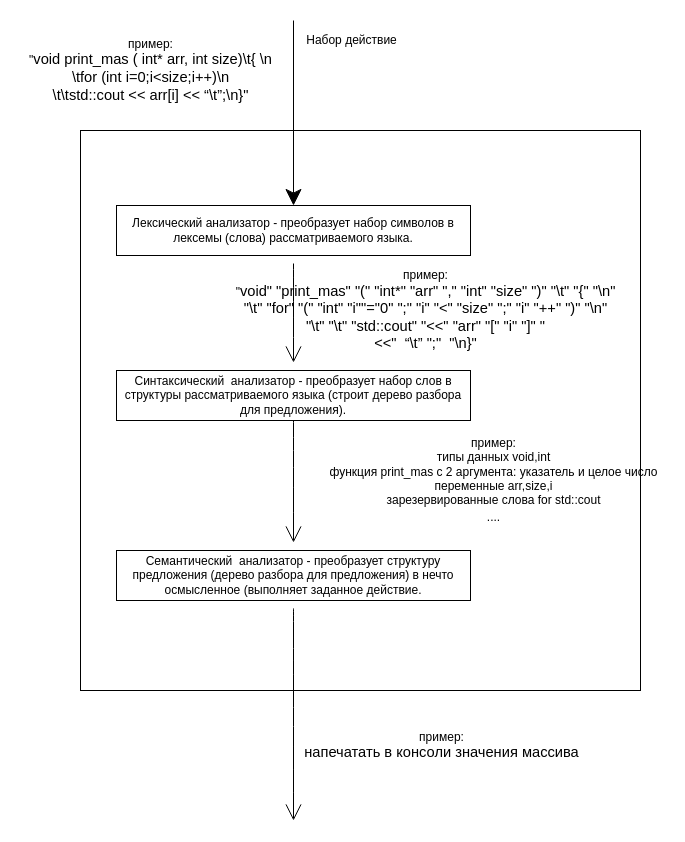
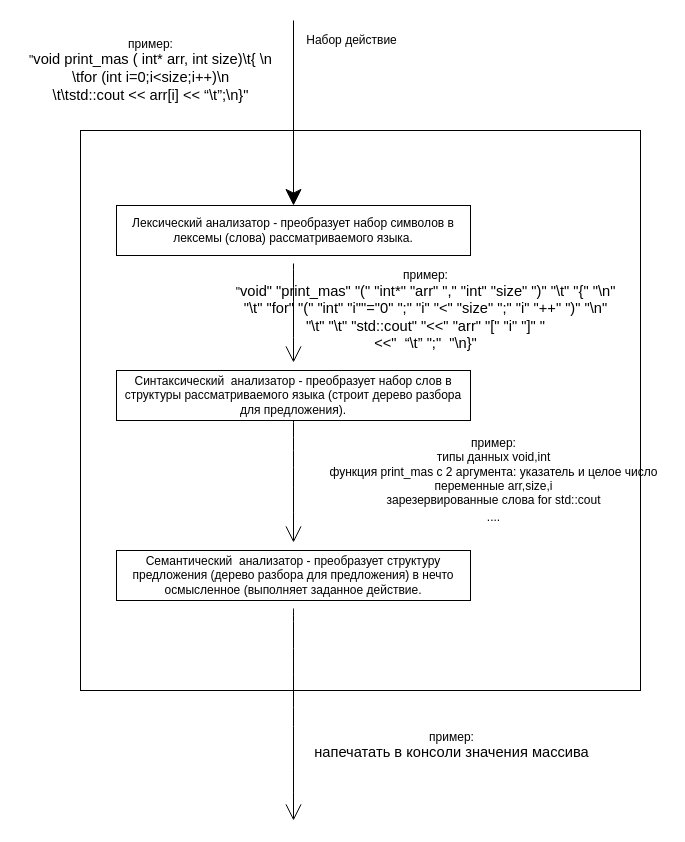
node "пример: напечатать в консоли значения массива": moved (442, 746) -> (452, 746)
